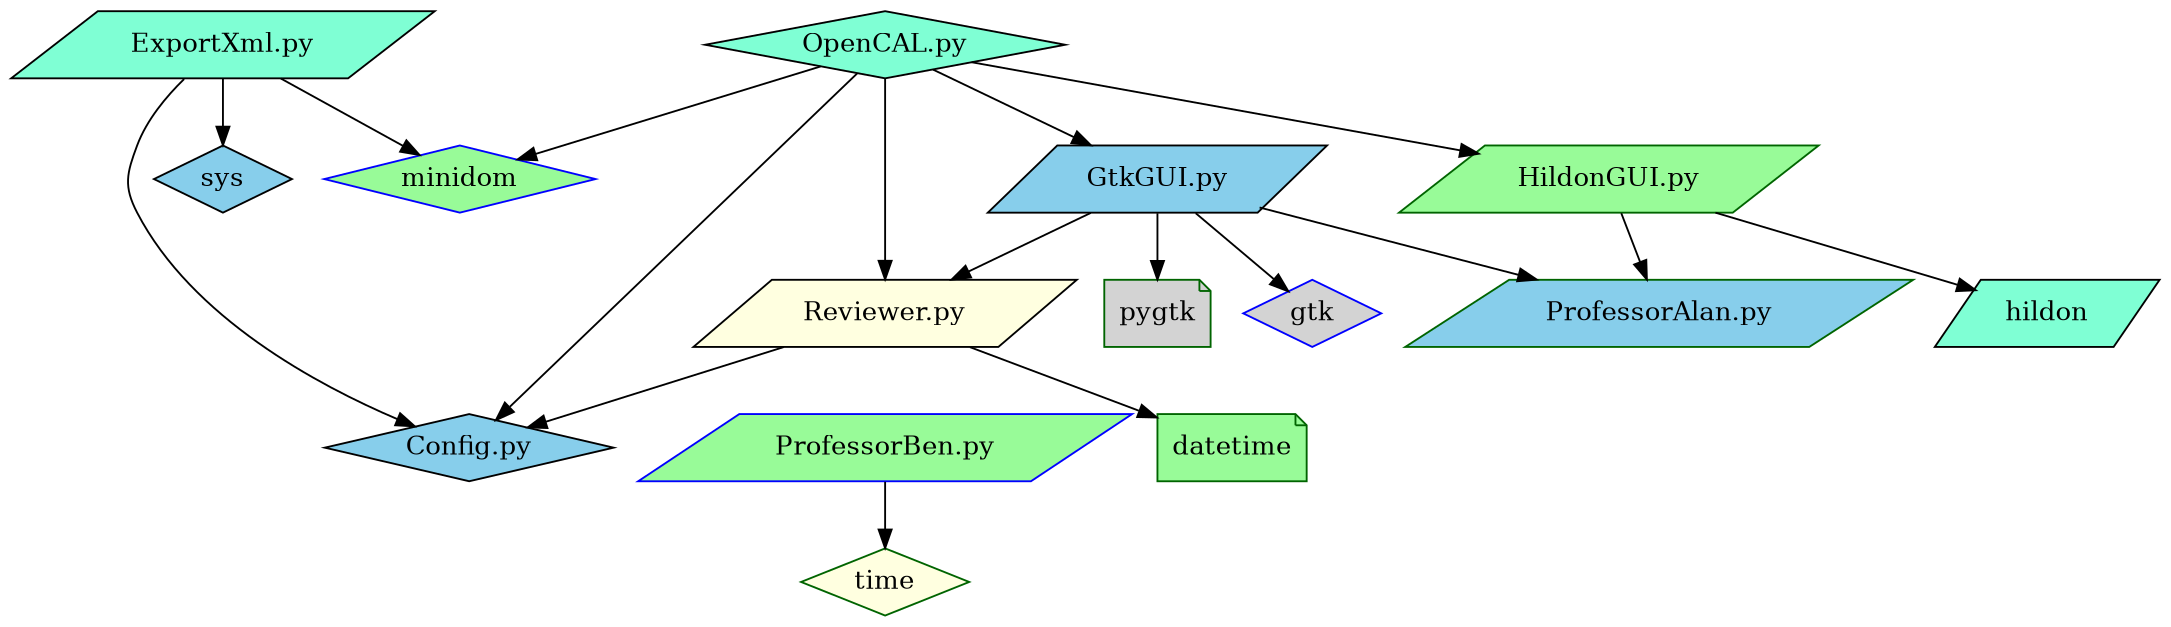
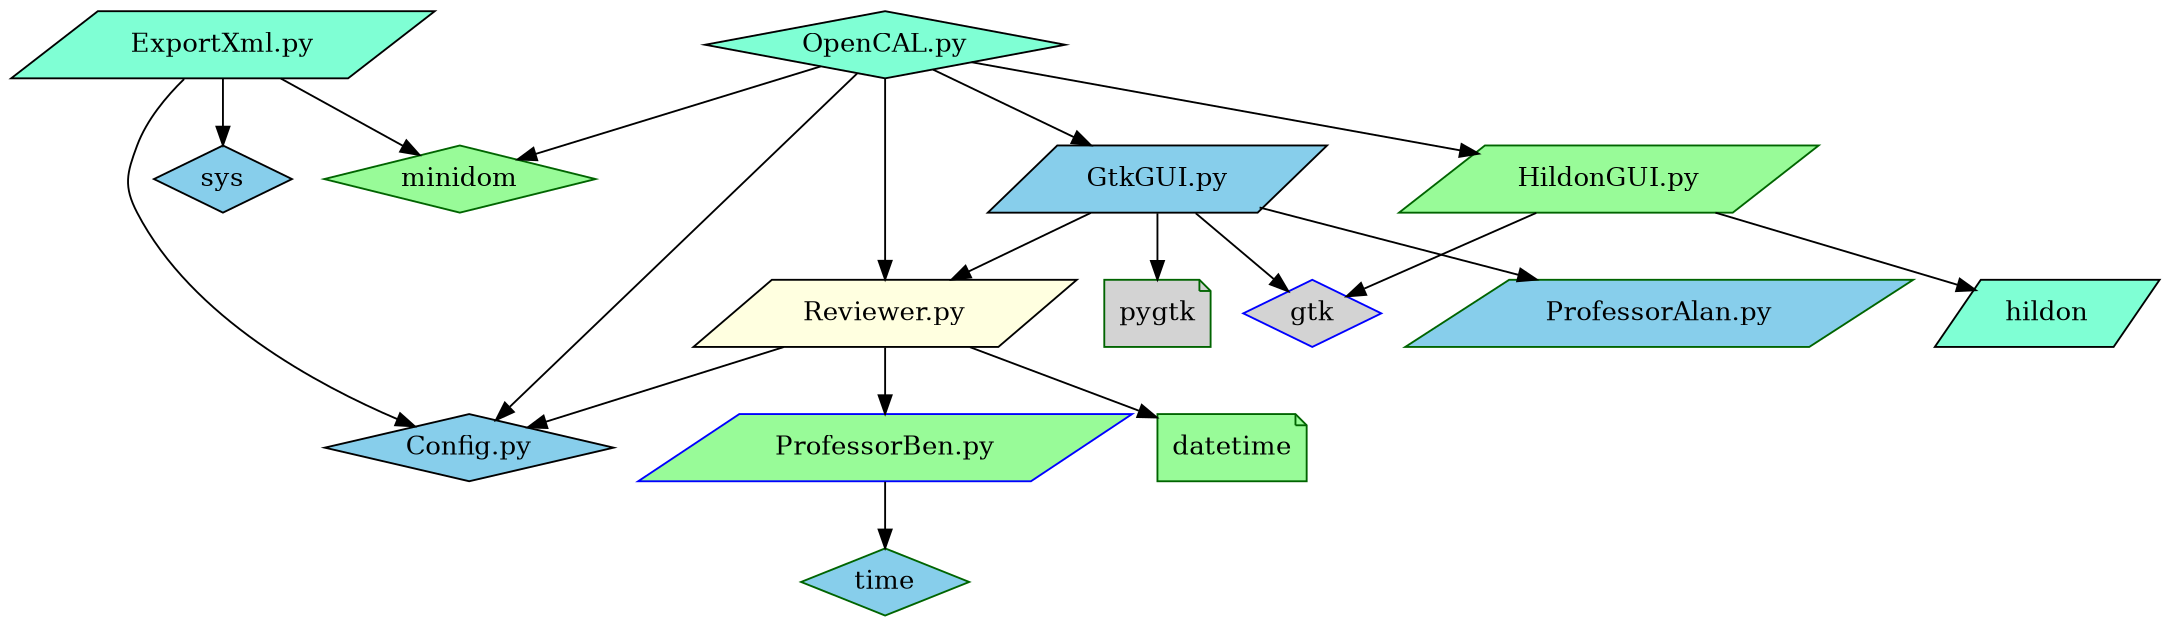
node "minidom": color blue -> darkgreen
edge "HildonGUI.py" -> "ProfessorAlan.py": now "HildonGUI.py" -> "gtk"
edge "Reviewer.py" -> "ProfessorBen.py": added
node "time": fillcolor lightyellow -> skyblue
